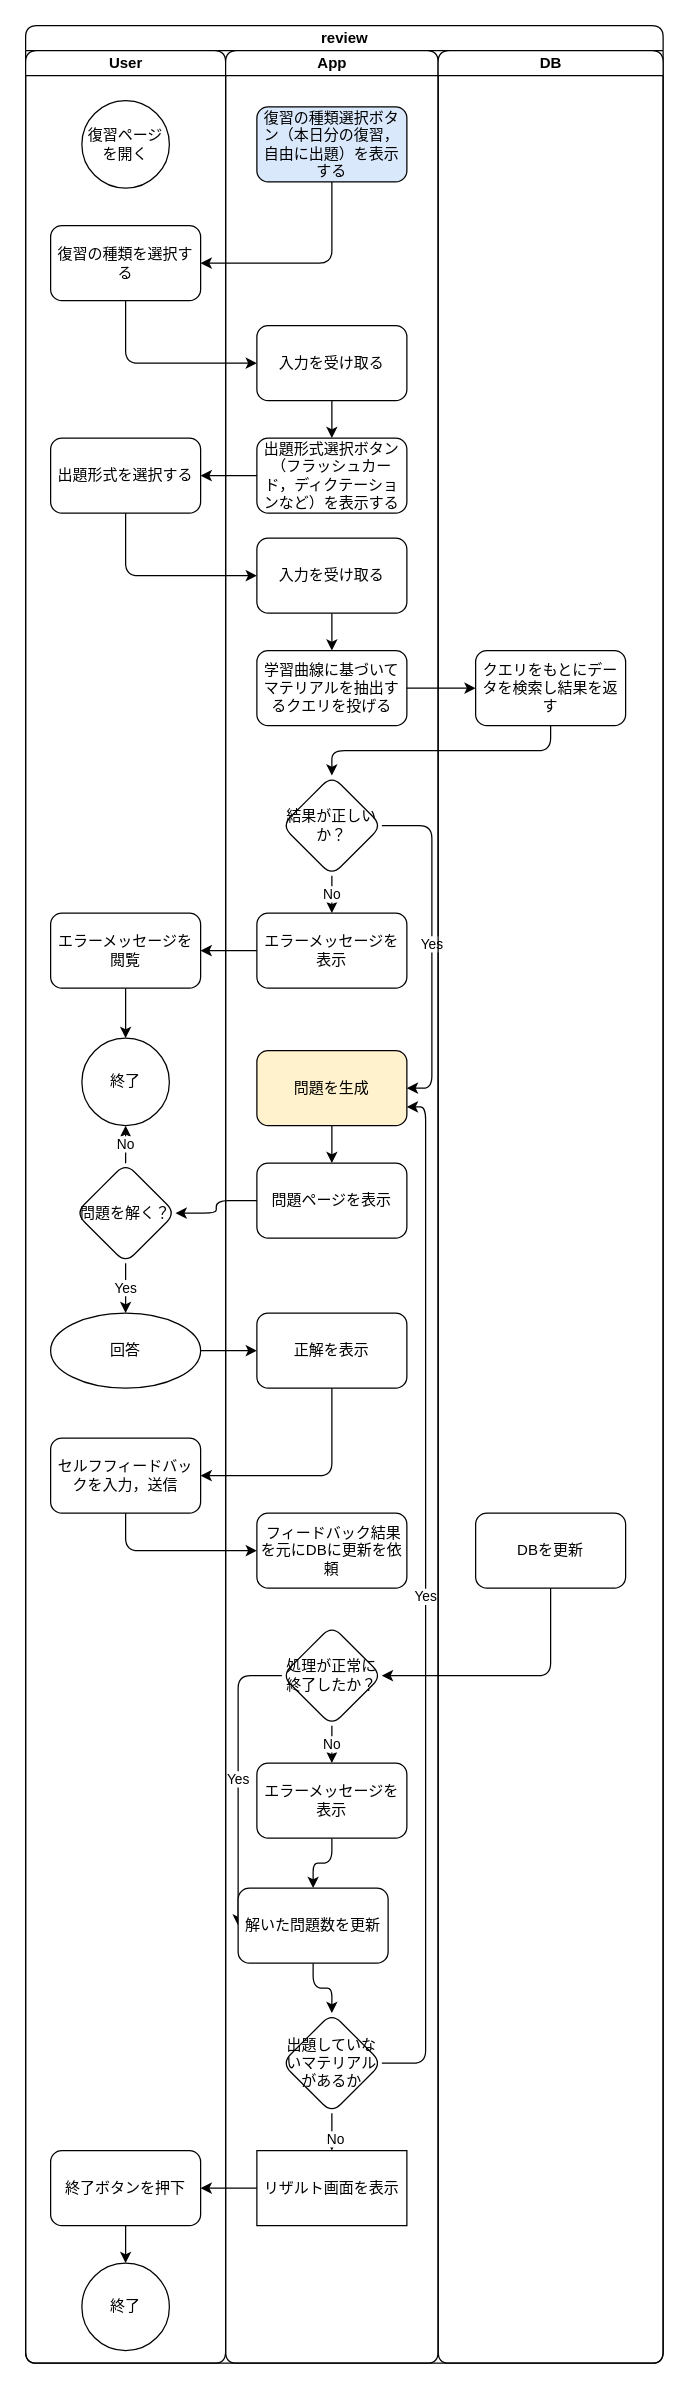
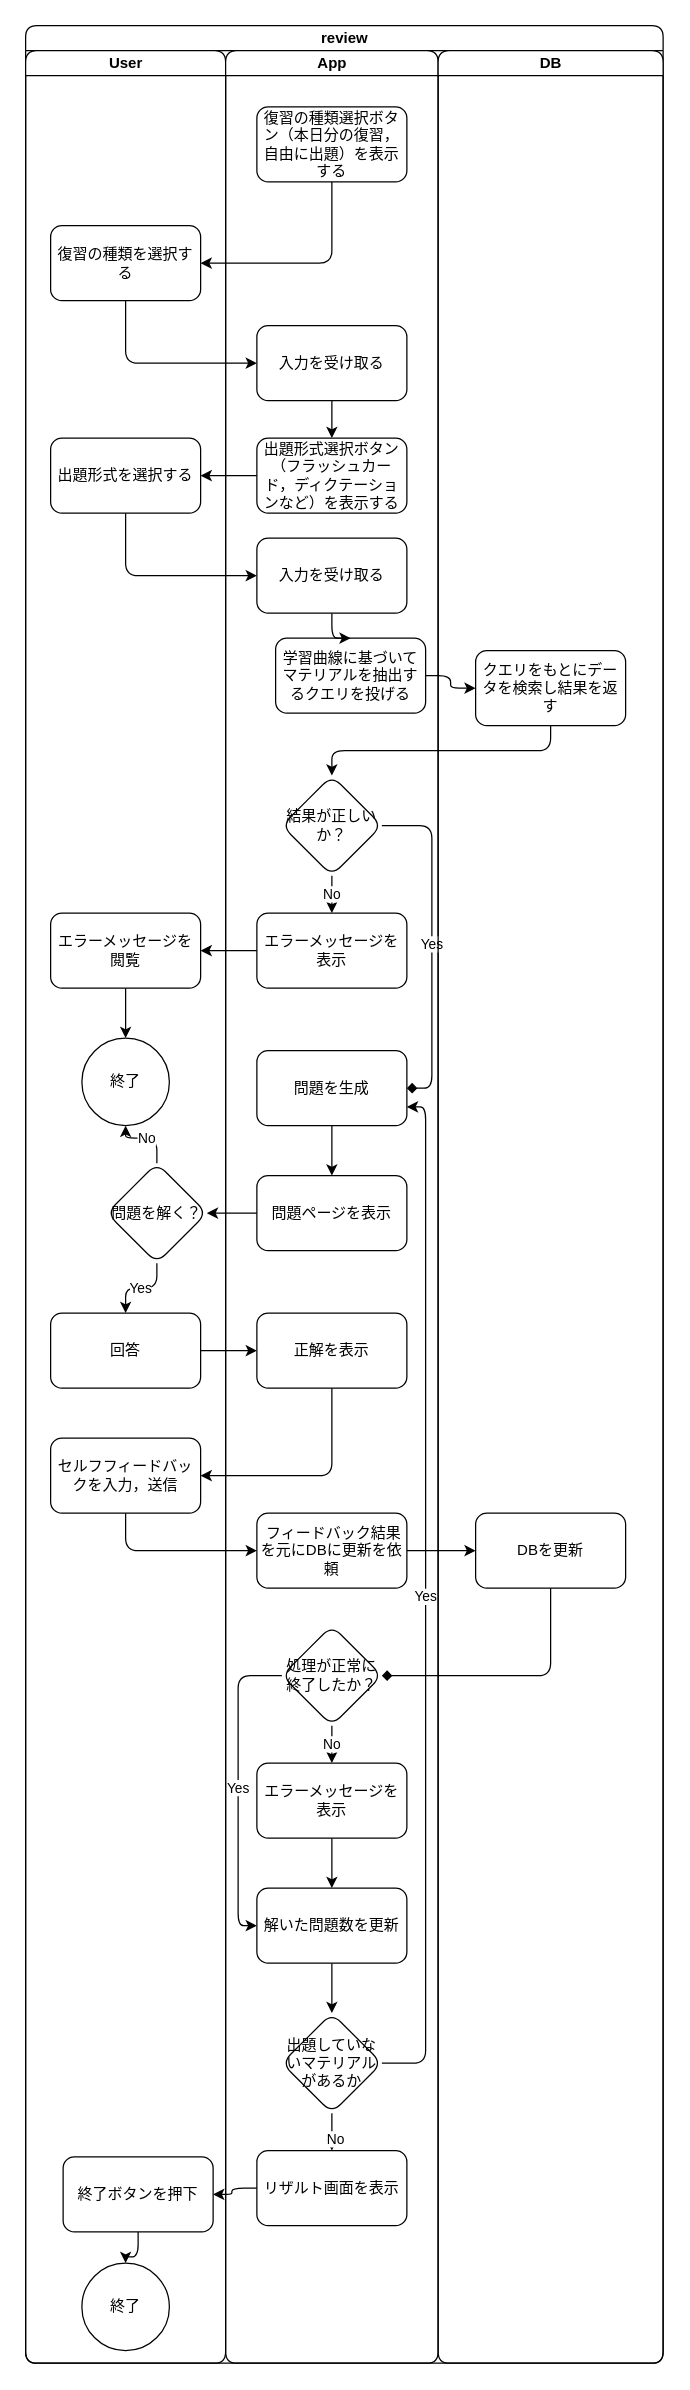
node "復習ページを開く": removed
node "復習の種類選択ボタン（本日分の復習，自由に出題）を表示する": fillcolor #dae8fc -> #ffffff
node "学習曲線に基づいてマテリアルを抽出するクエリを投げる": moved (332, 688) -> (351, 676)
node "問題を生成": fillcolor #fff2cc -> #ffffff
edge "結果が正しいか？" -> "問題を生成": arrowhead classic -> diamond
node "問題ページを表示": moved (332, 1201) -> (332, 1213)
node "問題を解く？": moved (126, 1213) -> (157, 1213)
node "回答": shape ellipse -> rounded rectangle
edge "フィードバック結果を元にDBに更新を依頼" -> "DBを更新": added
edge "DBを更新" -> "処理が正常に終了したか？": arrowhead classic -> diamond
node "解いた問題数を更新": moved (313, 1926) -> (332, 1926)
node "終了ボタンを押下": moved (126, 2188) -> (138, 2194)
node "リザルト画面を表示": shape rectangle -> rounded rectangle
